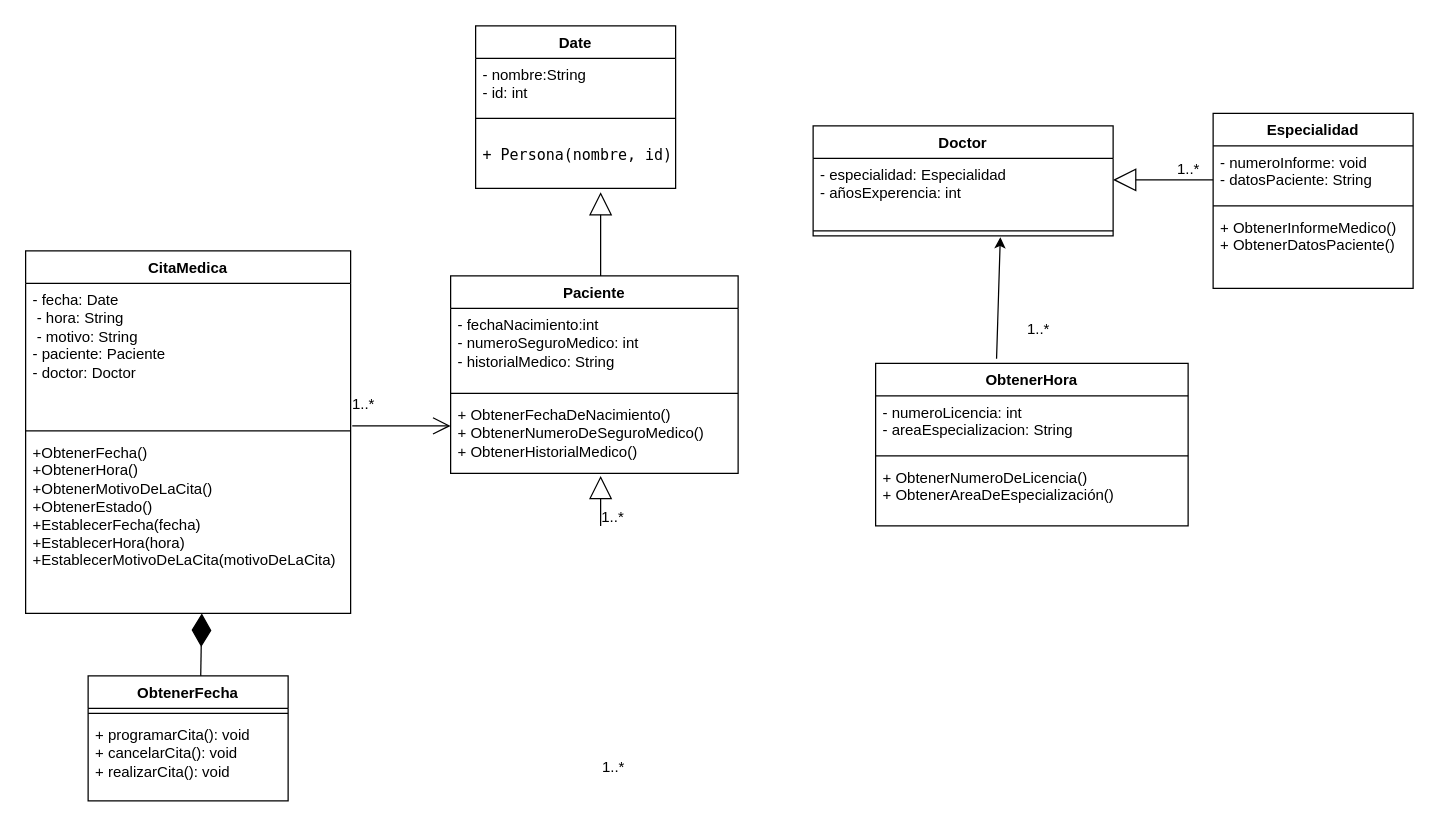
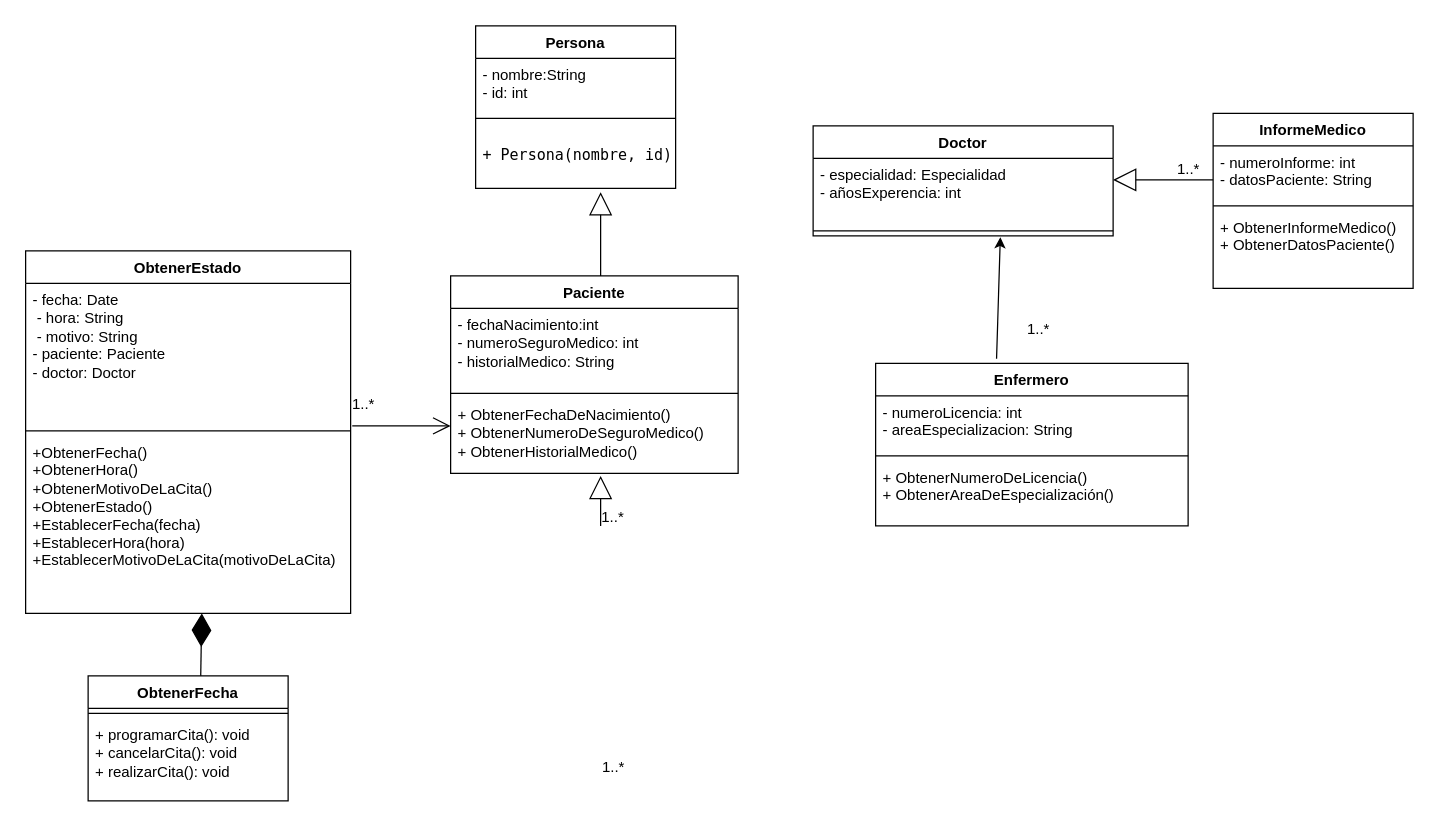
node "Date": label "Date" -> "Persona"
node "Especialidad": label "Especialidad" -> "InformeMedico"
node "- numeroInforme: void - datosPaciente: String": label "- numeroInforme: void - datosPaciente: String" -> "- numeroInforme: int - datosPaciente: String"
node "CitaMedica": label "CitaMedica" -> "ObtenerEstado"
node "ObtenerHora": label "ObtenerHora" -> "Enfermero"
